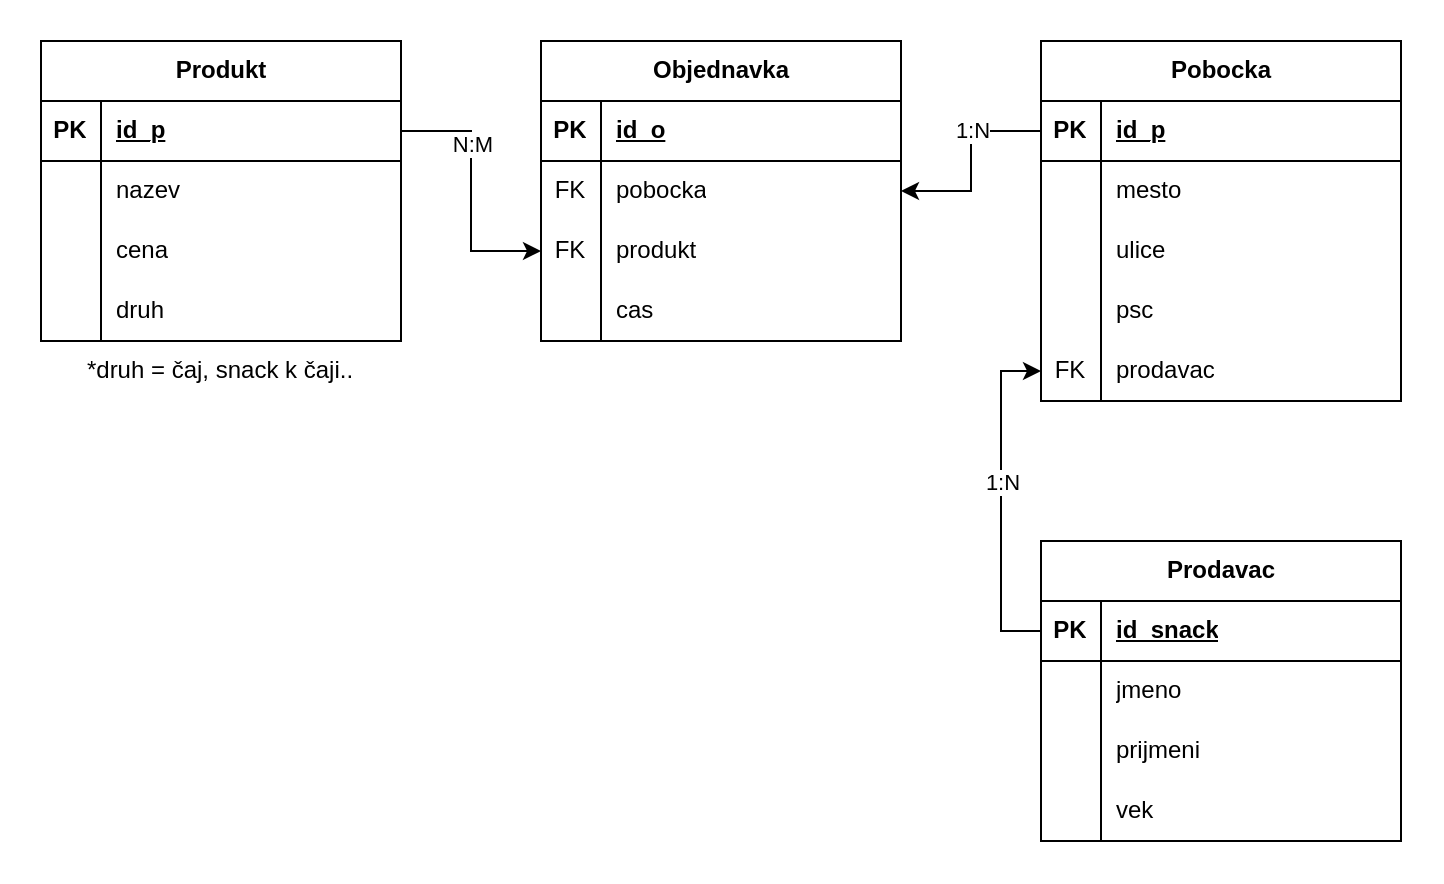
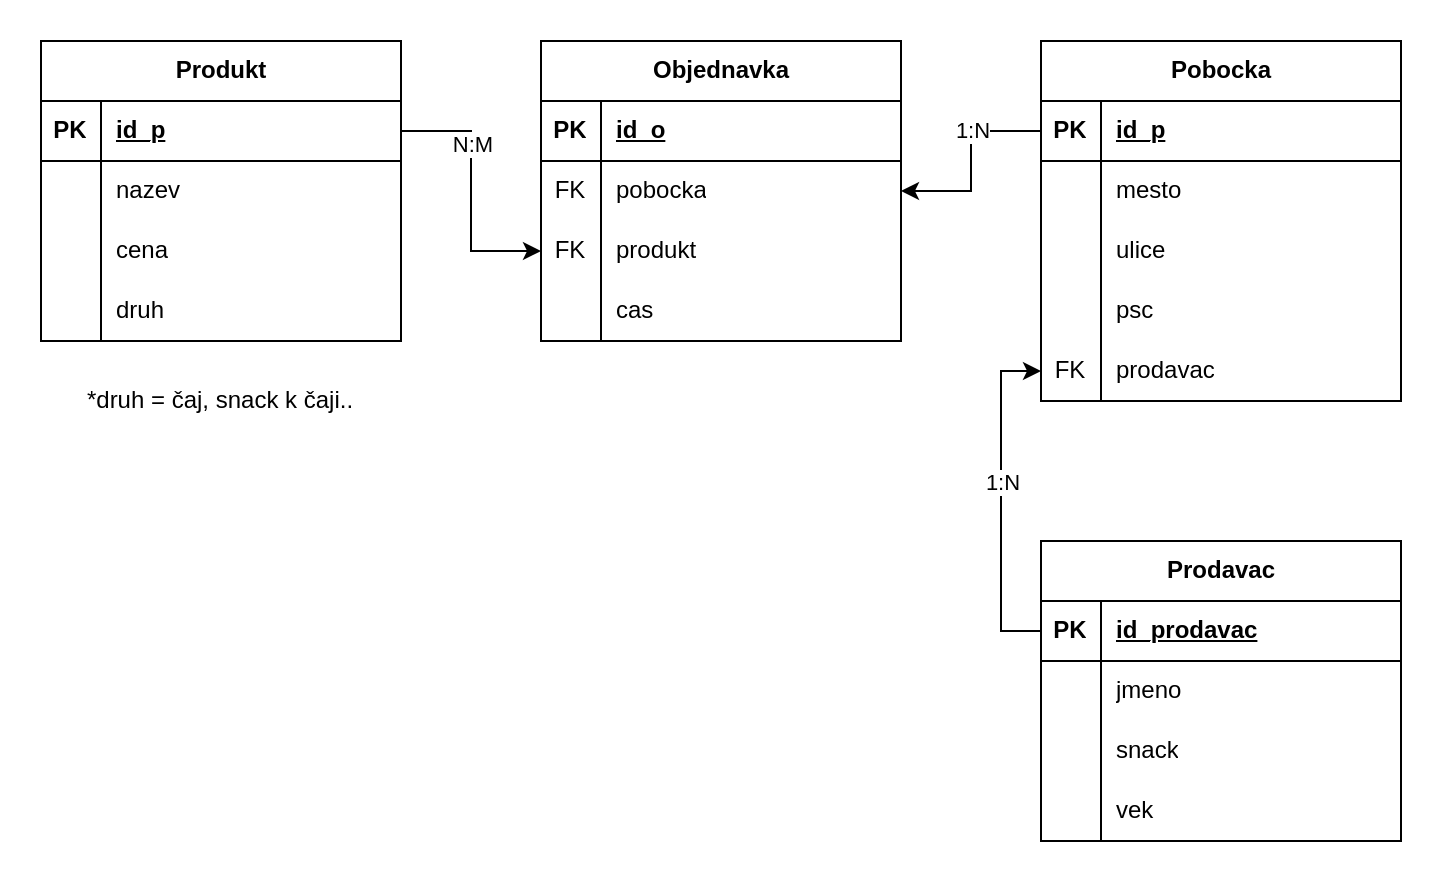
node "*druh = čaj, snack k čaji..": moved (221, 371) -> (221, 401)
node "id_snack": label "id_snack" -> "id_prodavac"
node "prijmeni": label "prijmeni" -> "snack"
